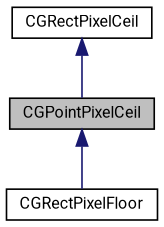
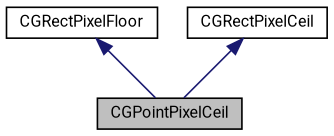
edge "CGRectPixelFloor" -> "CGPointPixelCeil": reversed
